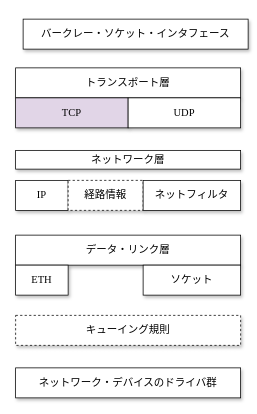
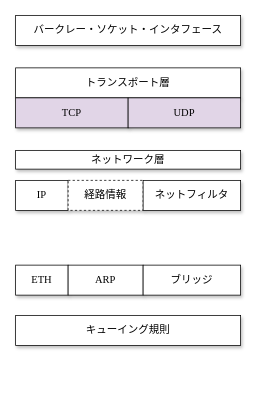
node "バークレー・ソケット・インタフェース": moved (135, 34) -> (128, 30)
node "UDP": fillcolor #ffffff -> #e1d5e7
node "データ・リンク層": removed
node "ARP": added
node "ソケット": label "ソケット" -> "ブリッジ"
node "キューイング規則": style dashed -> solid
node "ネットワーク・デバイスのドライバ群": removed
